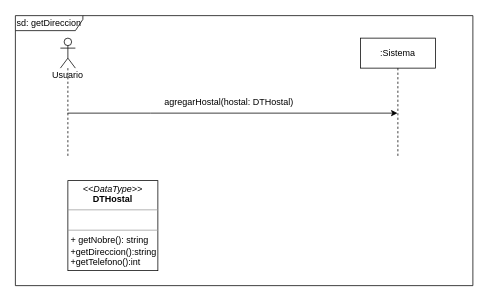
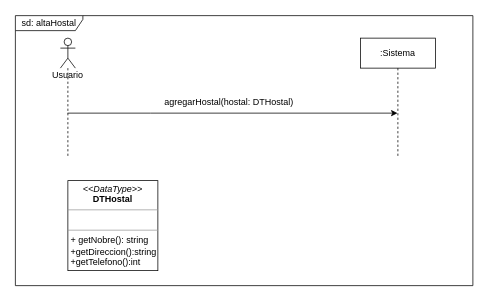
node "sd: getDireccion": label "sd: getDireccion" -> "sd: altaHostal"
